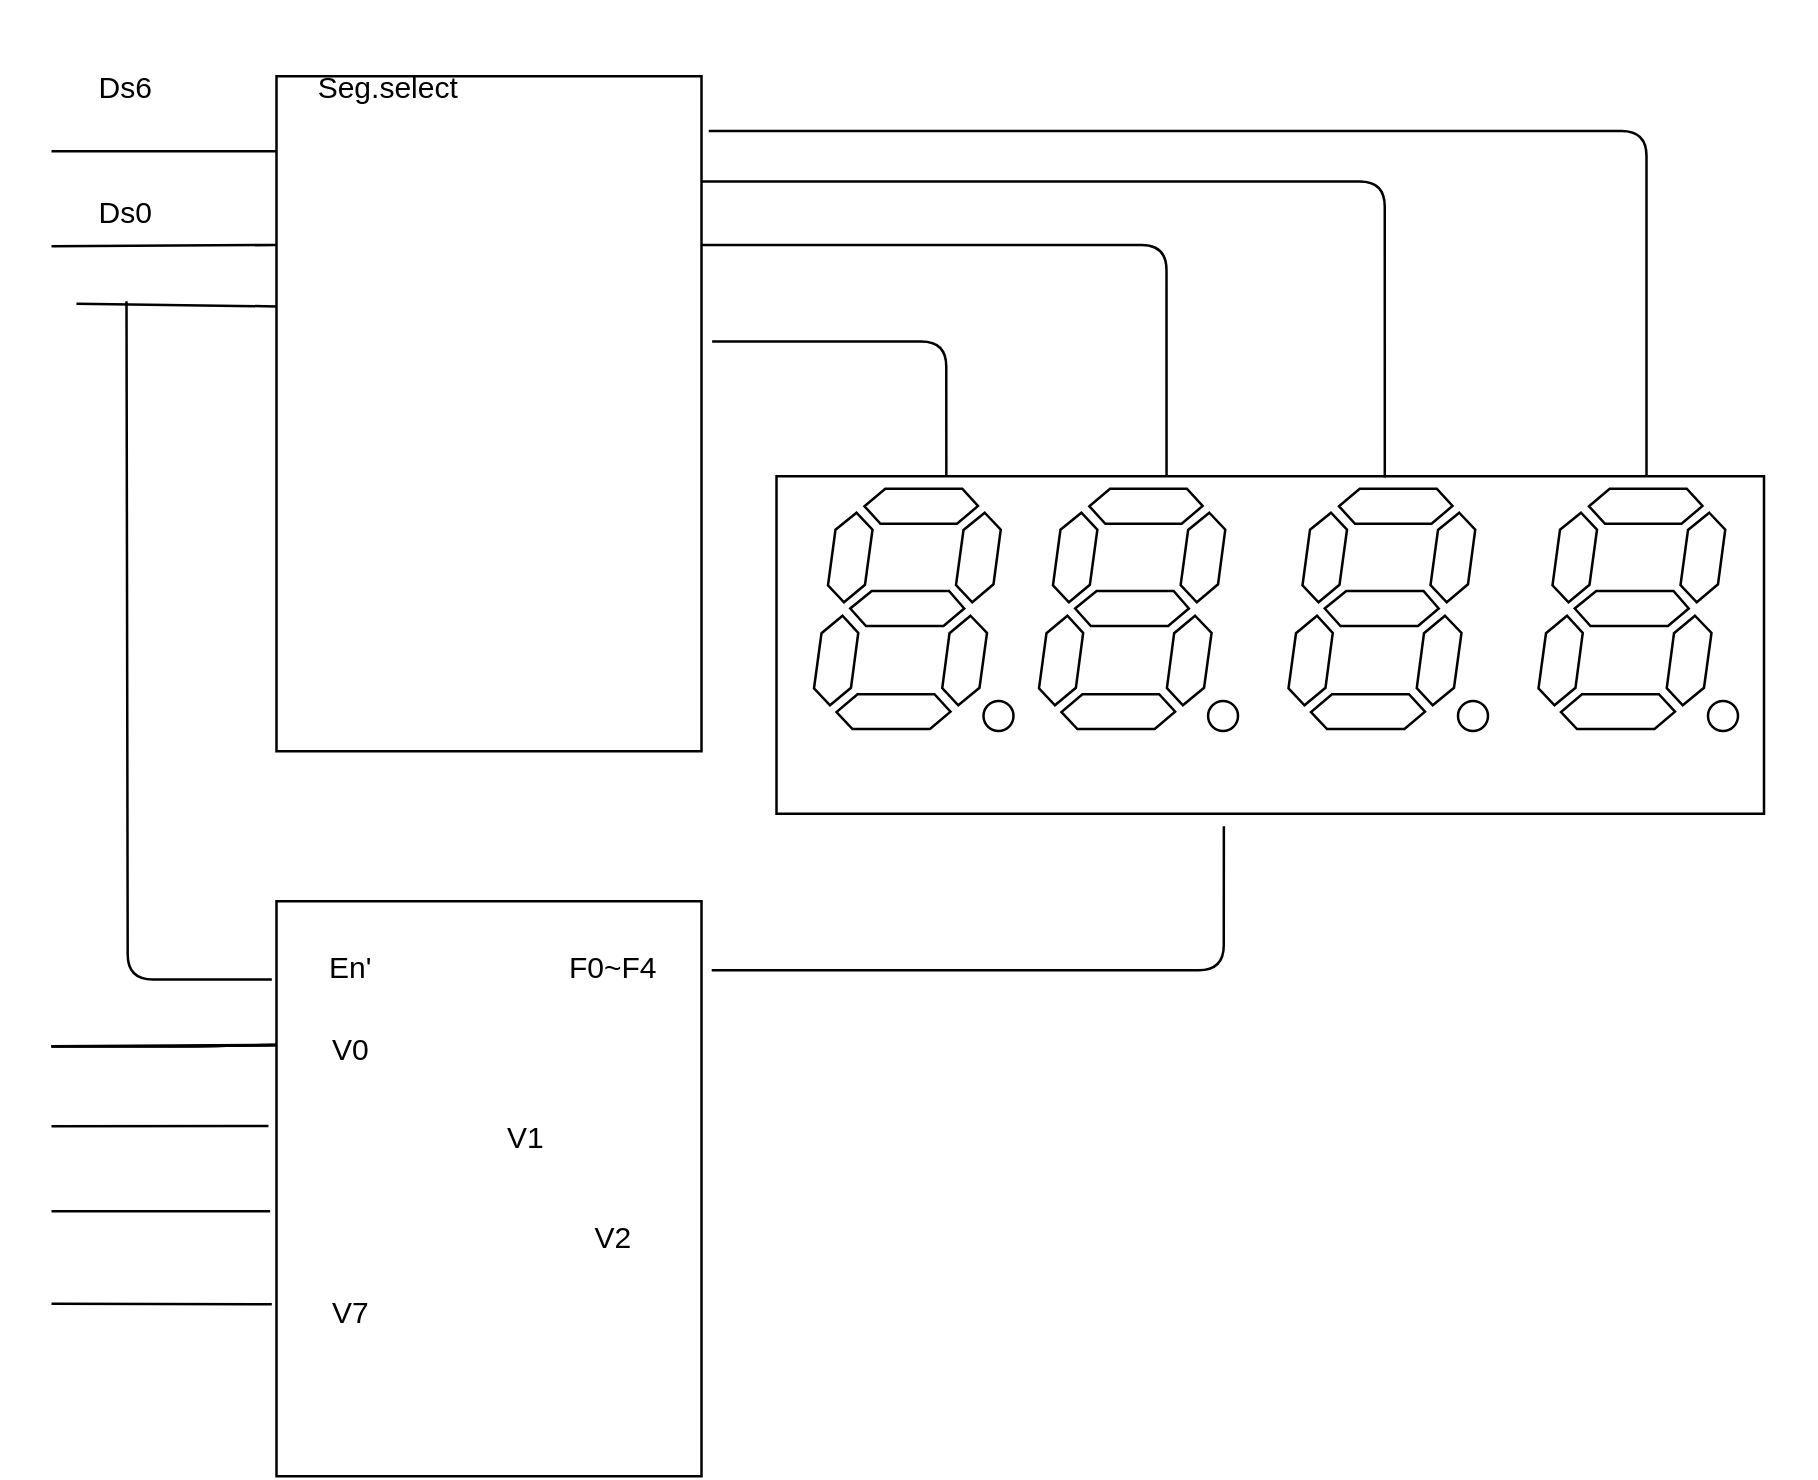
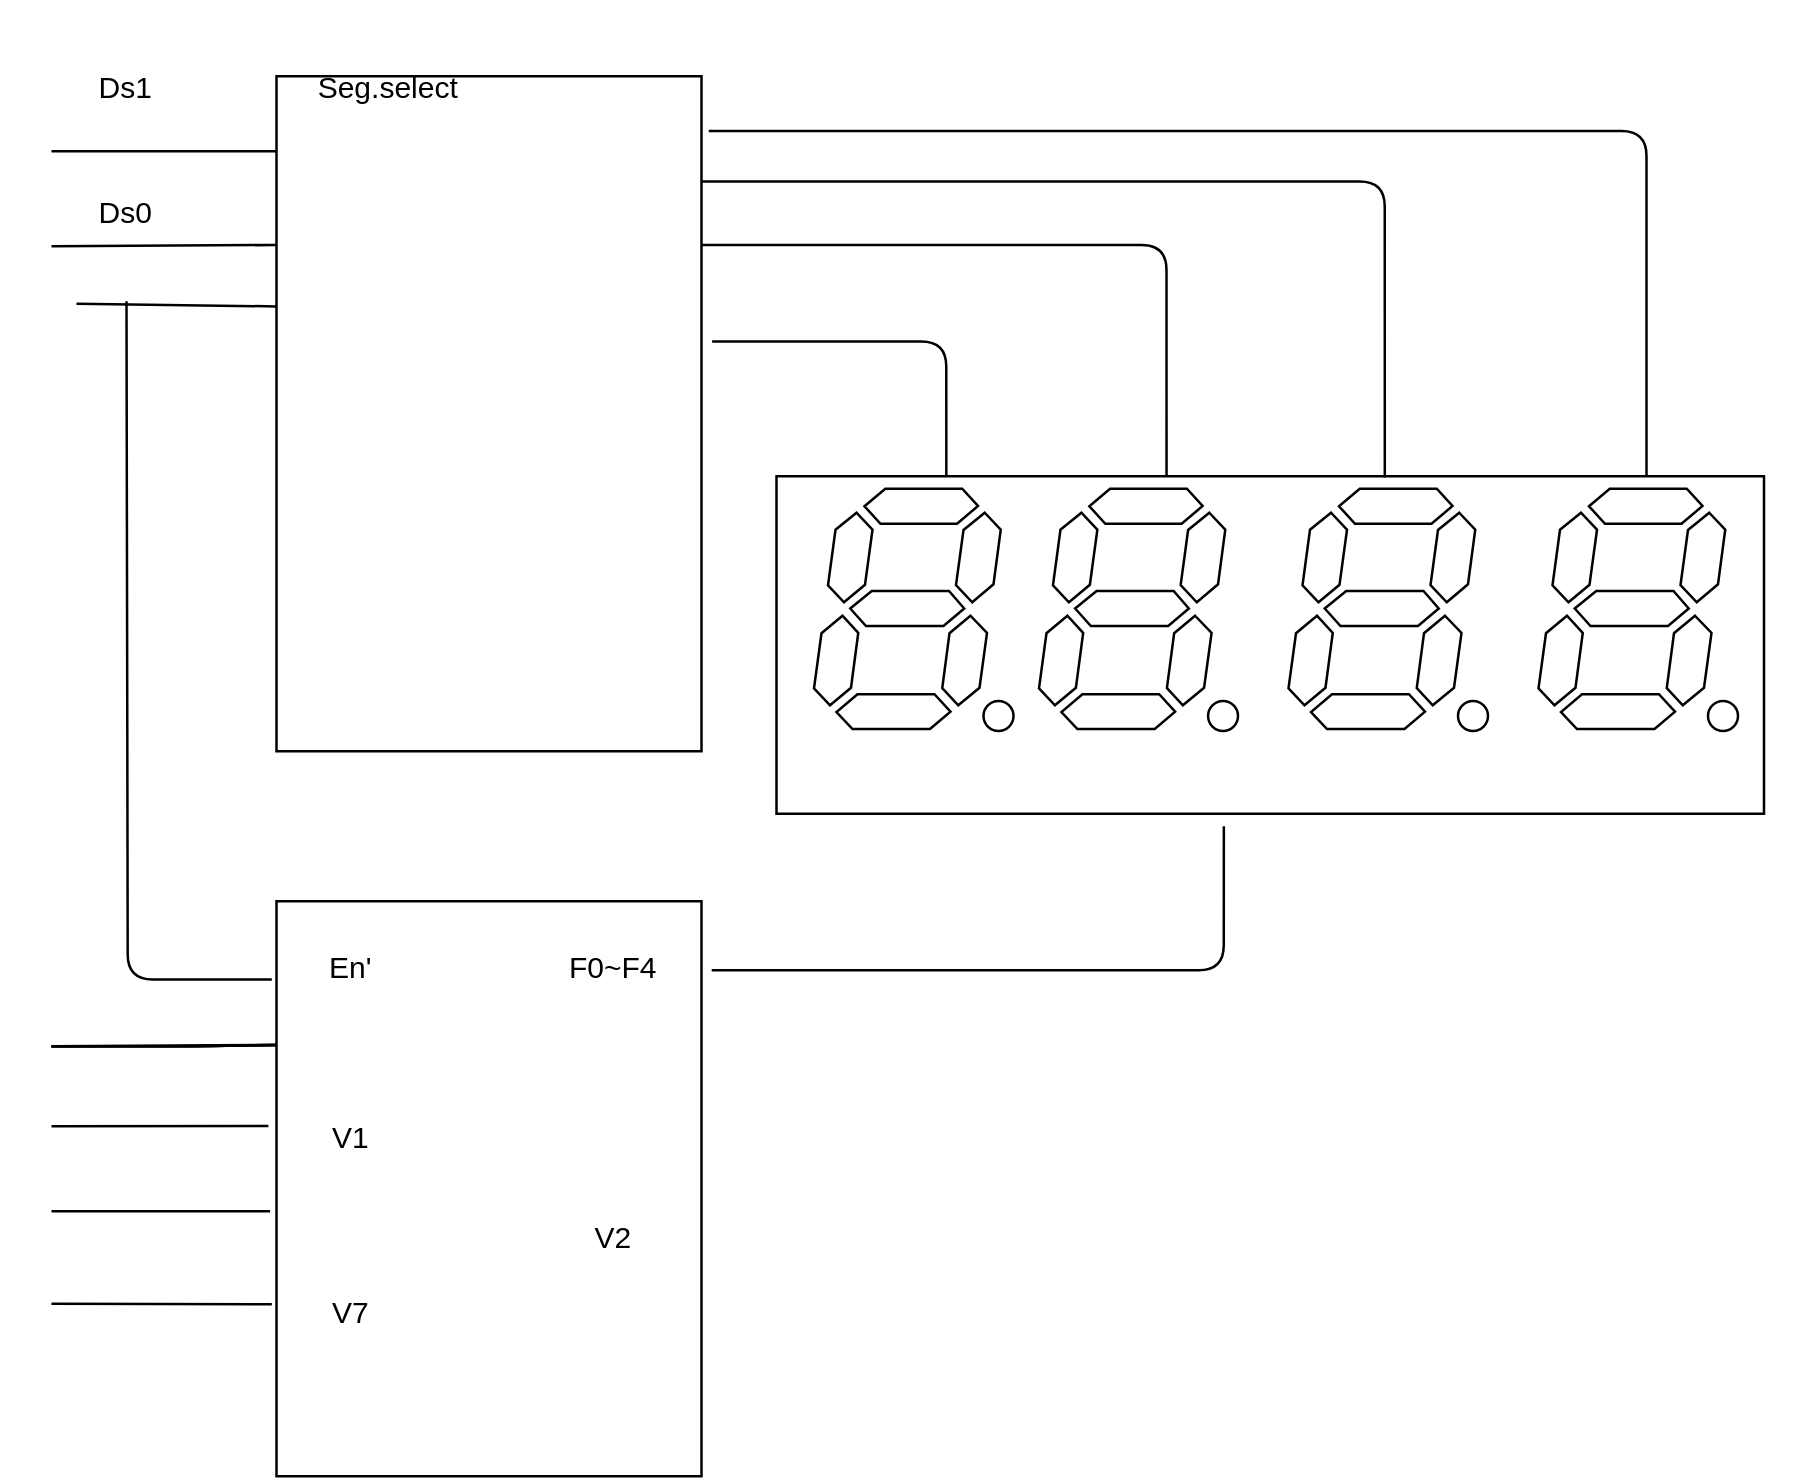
node "Ds6": label "Ds6" -> "Ds1"
node "V0": removed
node "V1": moved (526, 1139) -> (351, 1139)
